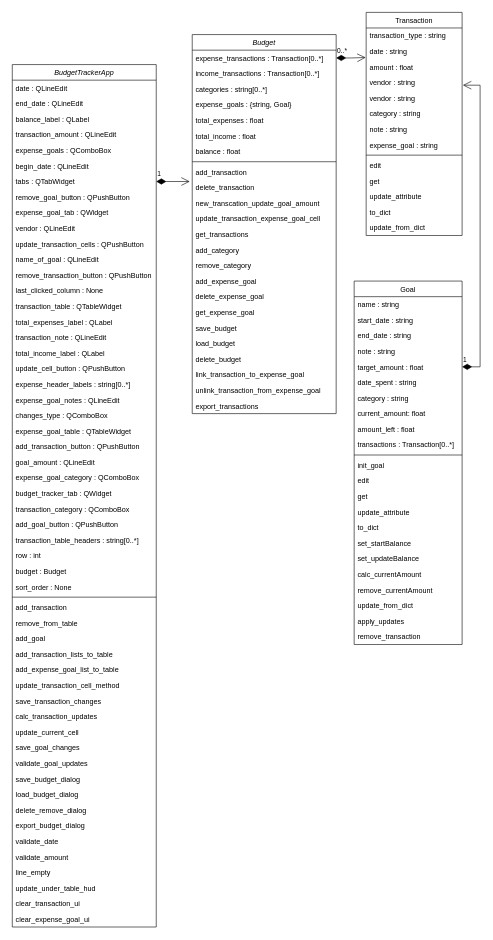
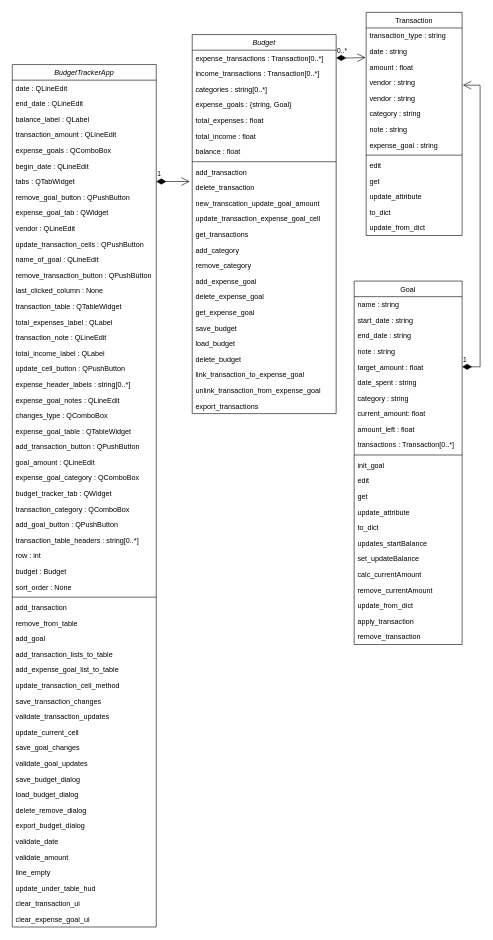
node "set_startBalance": label "set_startBalance" -> "updates_startBalance"
node "apply_updates": label "apply_updates" -> "apply_transaction"
node "calc_transaction_updates": label "calc_transaction_updates" -> "validate_transaction_updates"
